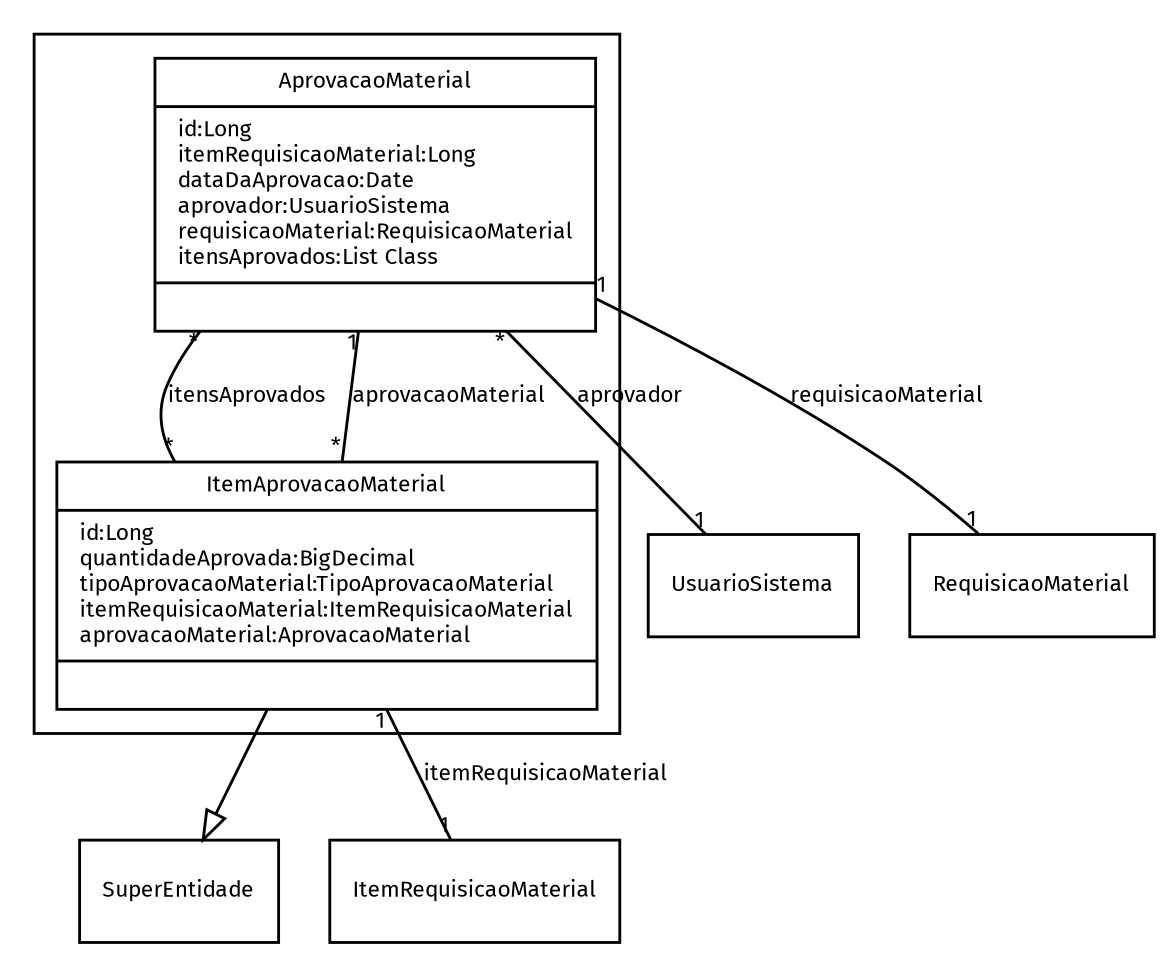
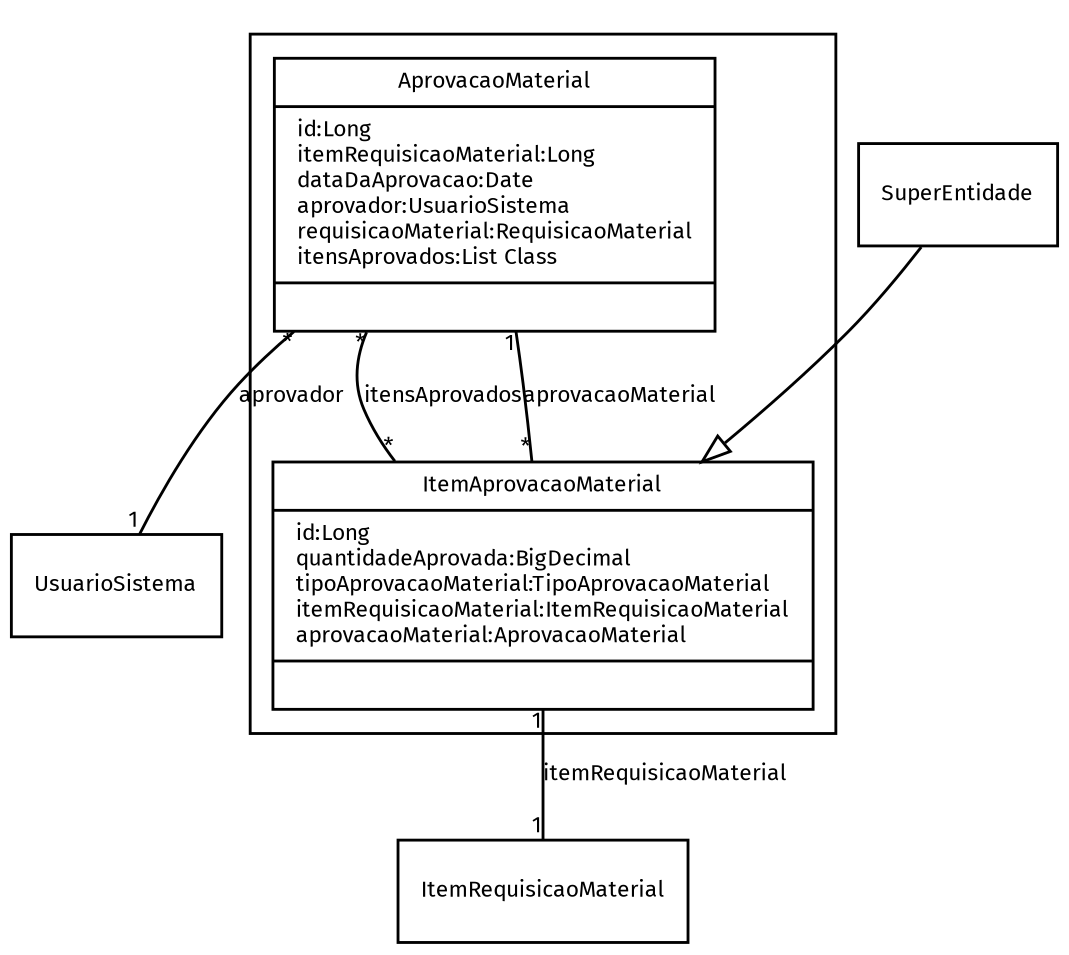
node "RequisicaoMaterial": removed
edge "ItemAprovacaoMaterial" -> "SuperEntidade": reversed
